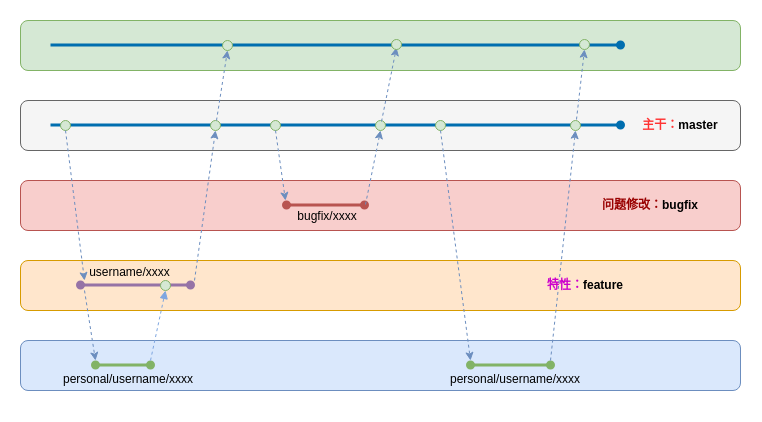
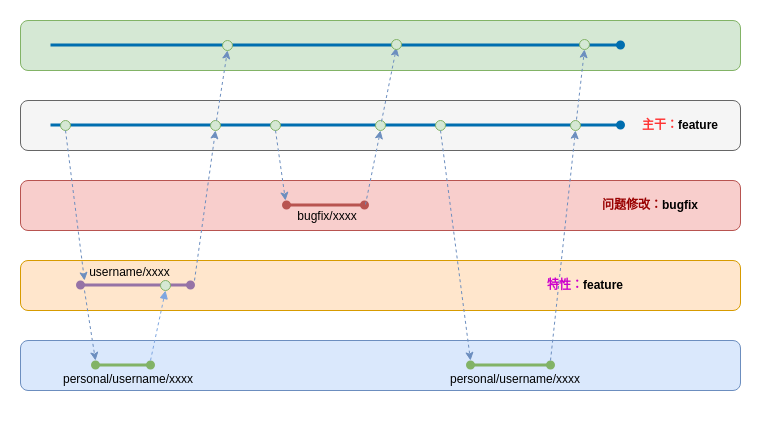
node "主干：master": label "主干：master" -> "主干：feature"
